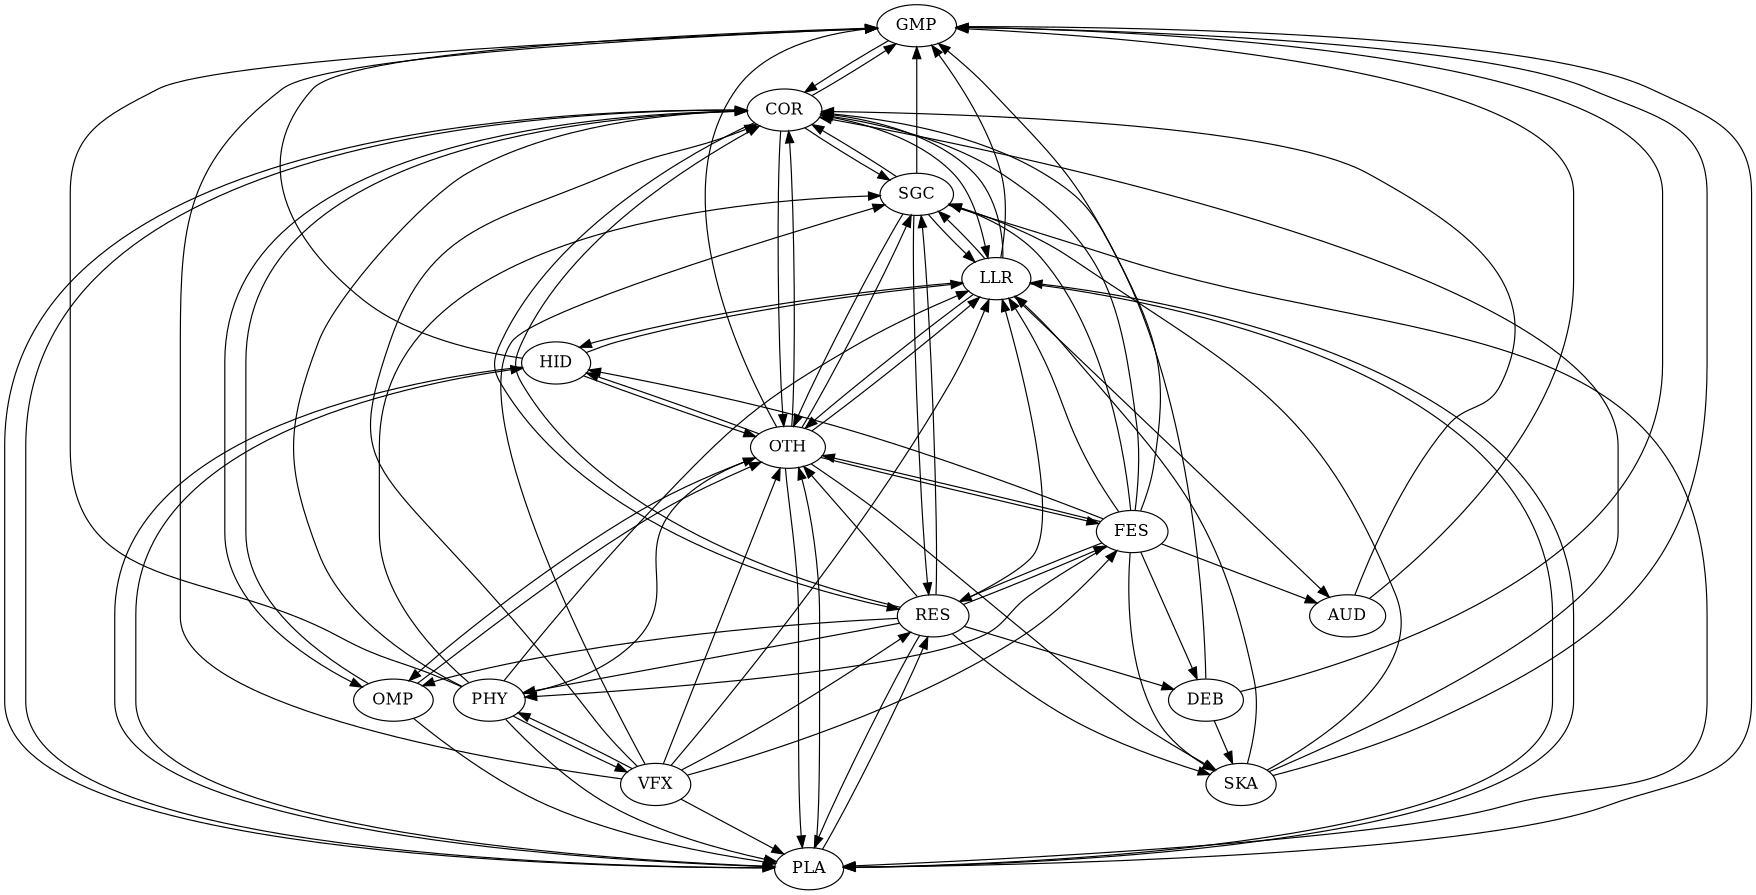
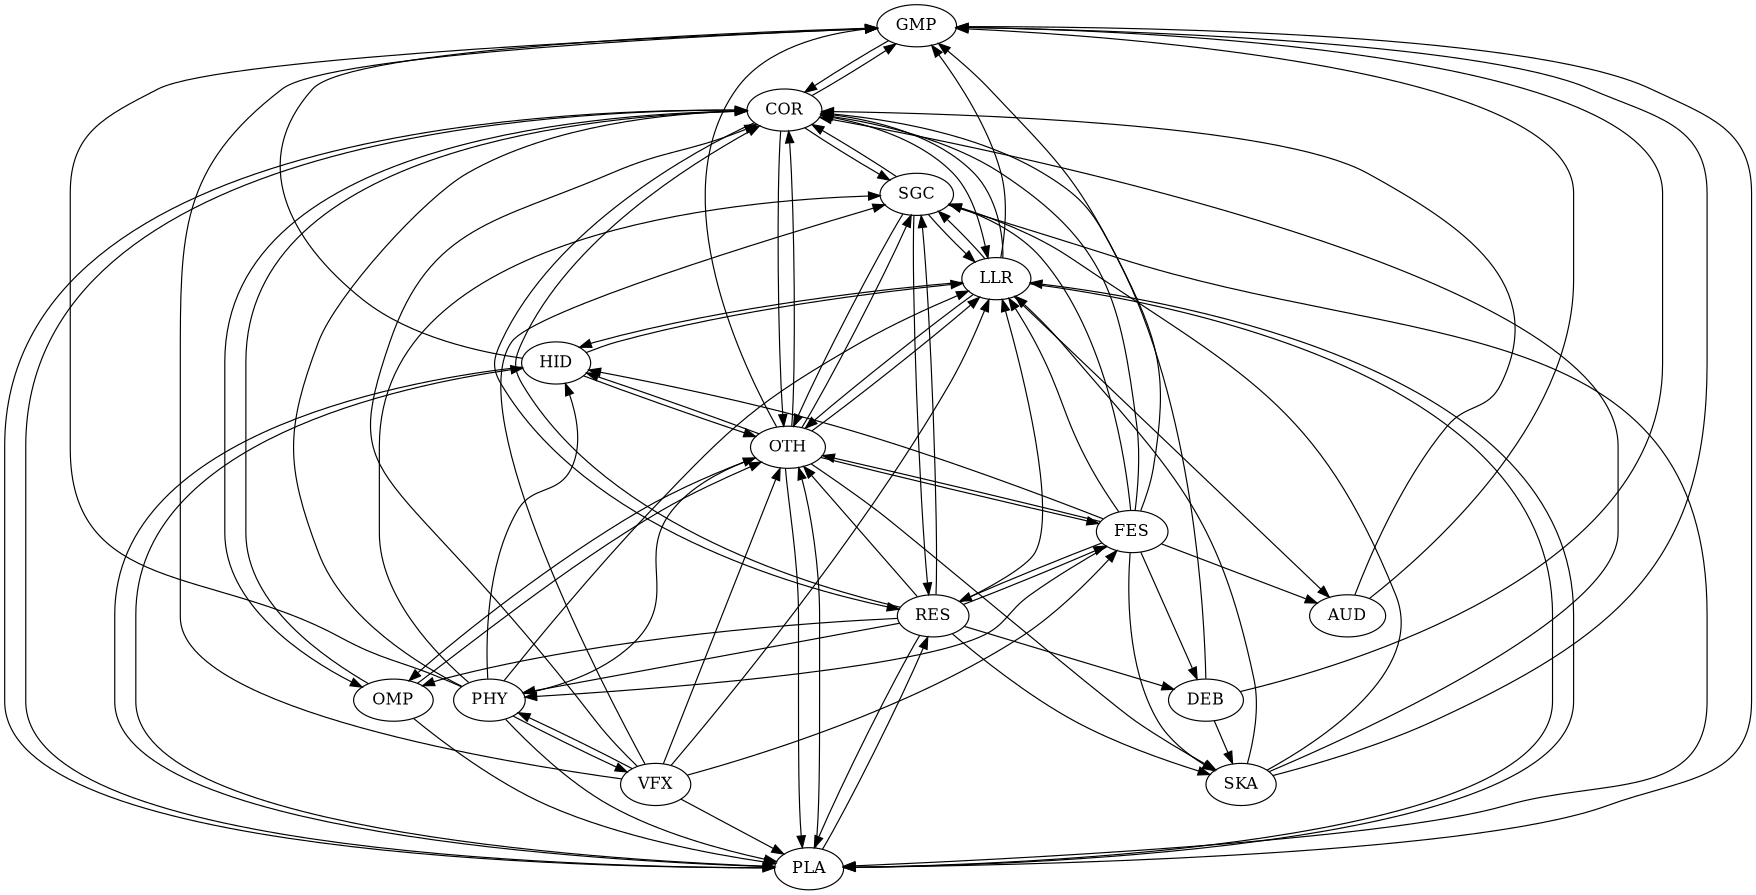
edge "SGC" -> "GMP": removed
edge "PHY" -> "HID": added
edge "VFX" -> "RES": removed
